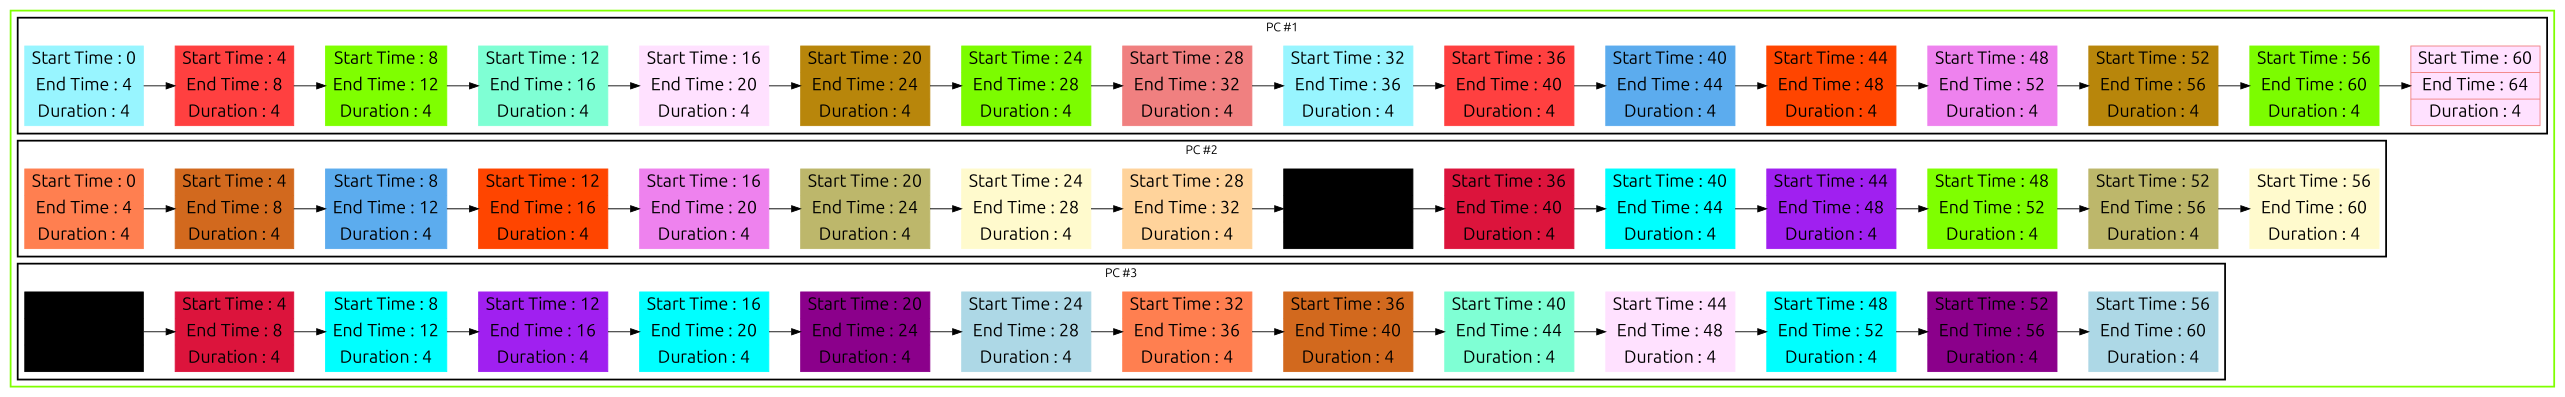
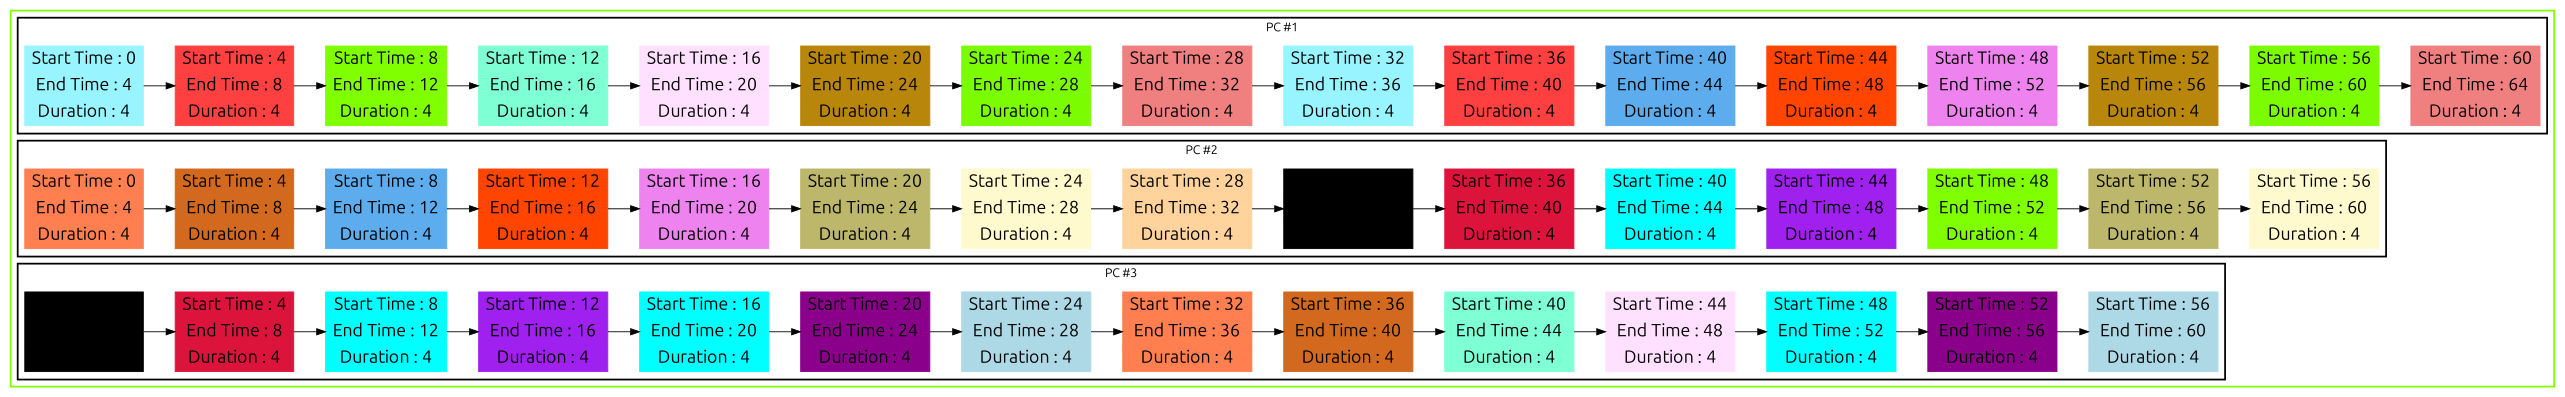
node "Start Time : 60": fillcolor thistle1 -> lightcoral
